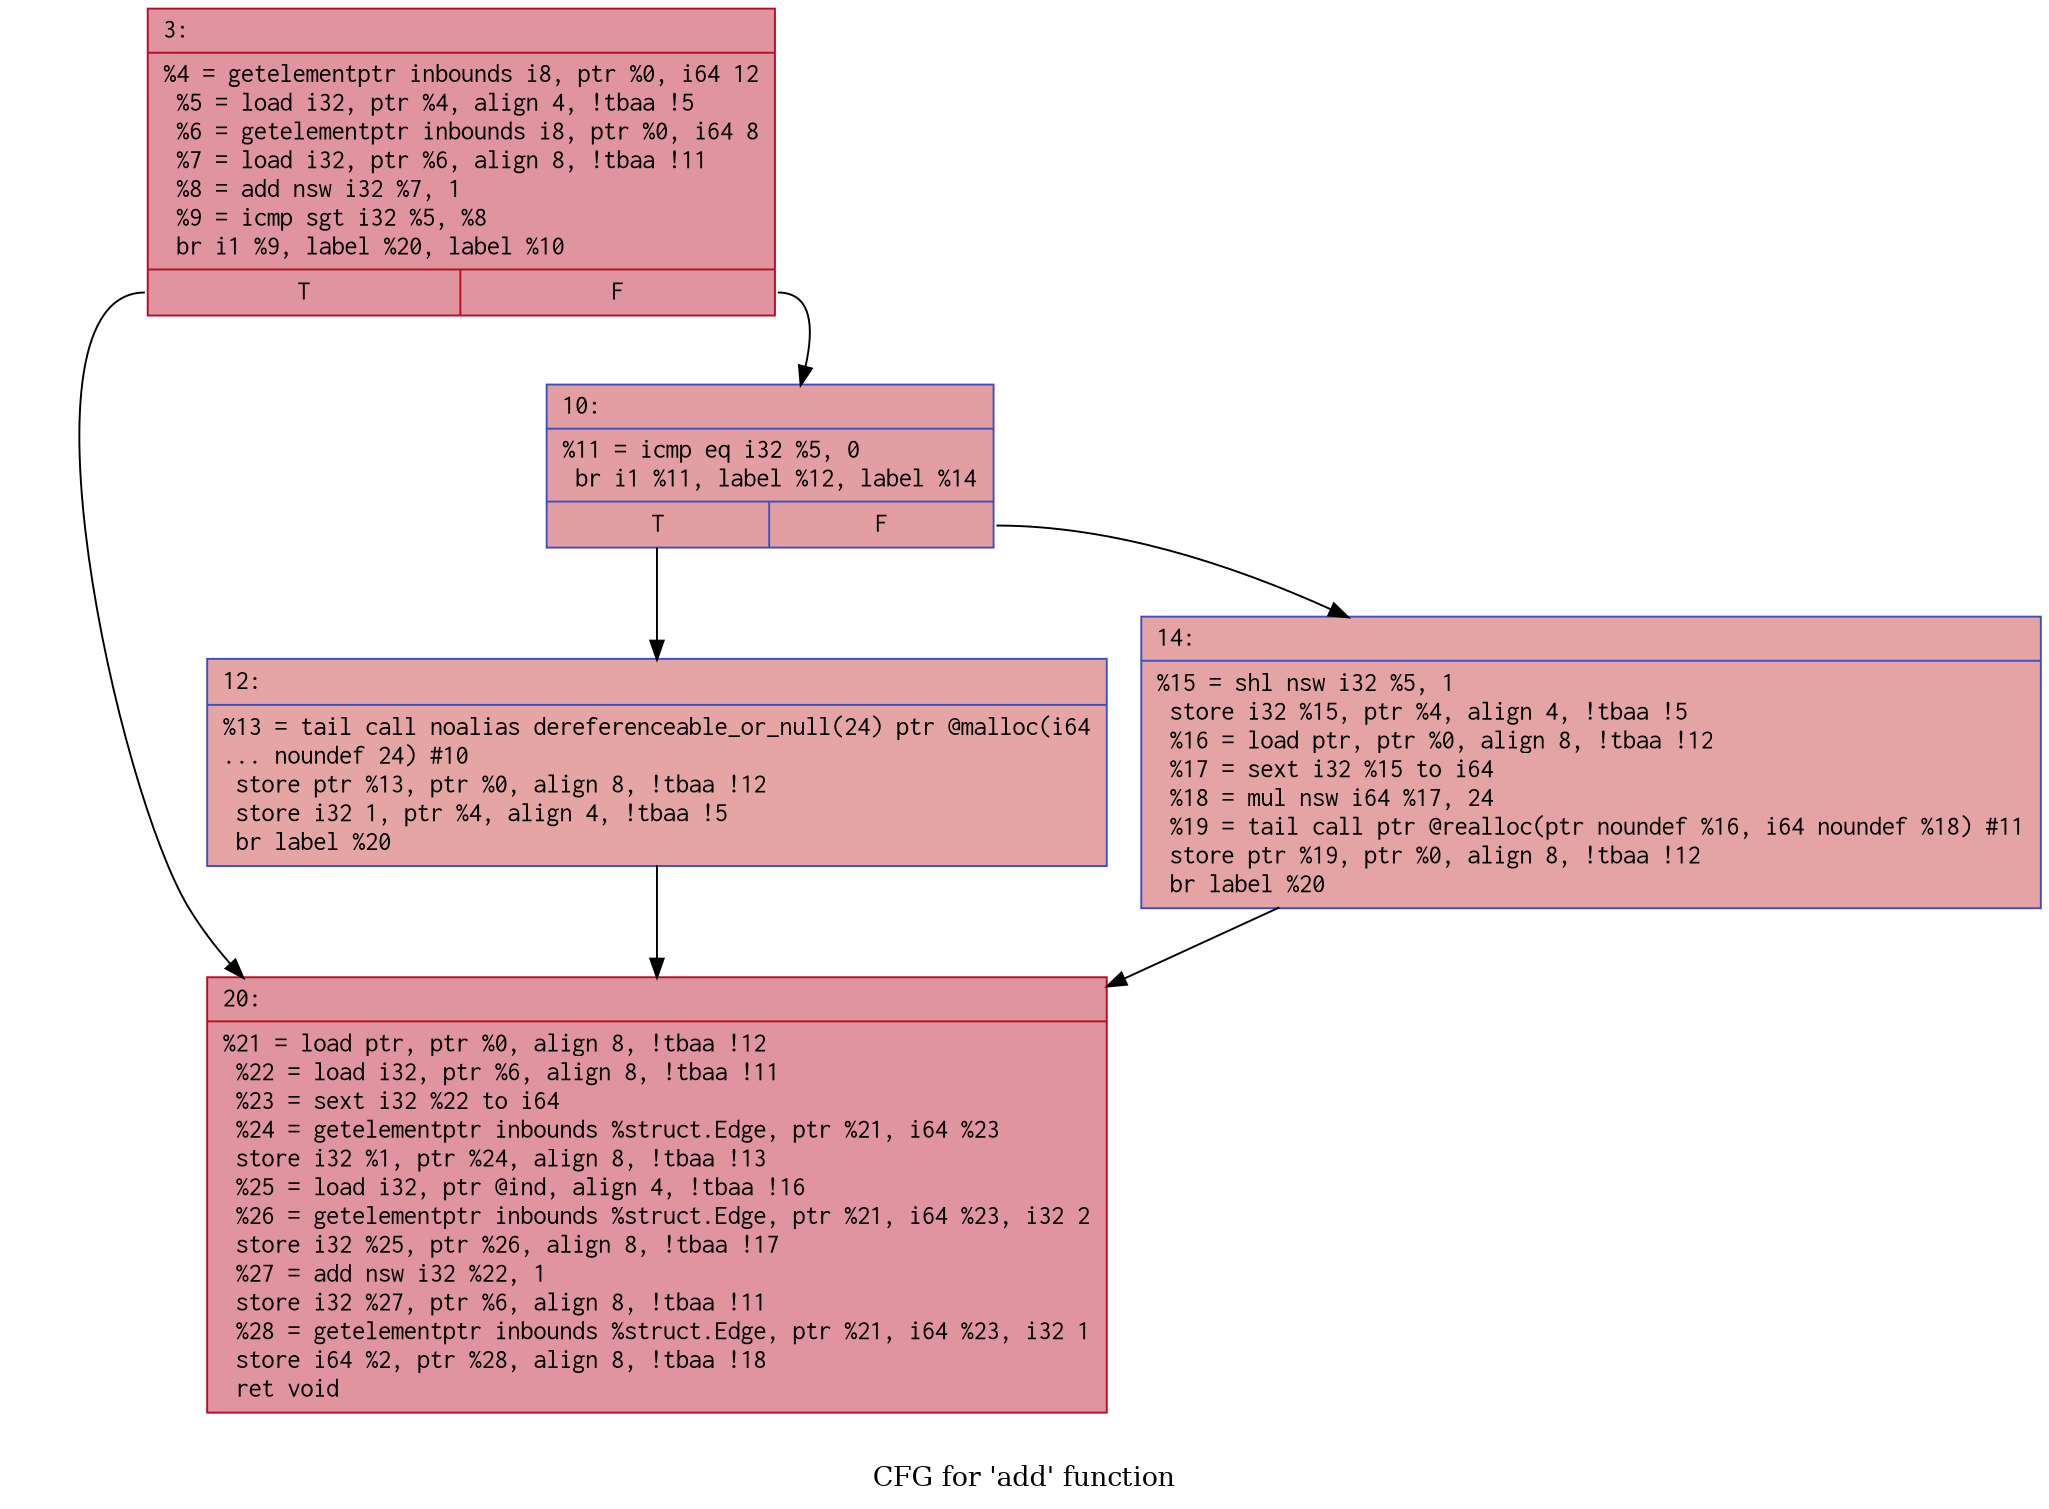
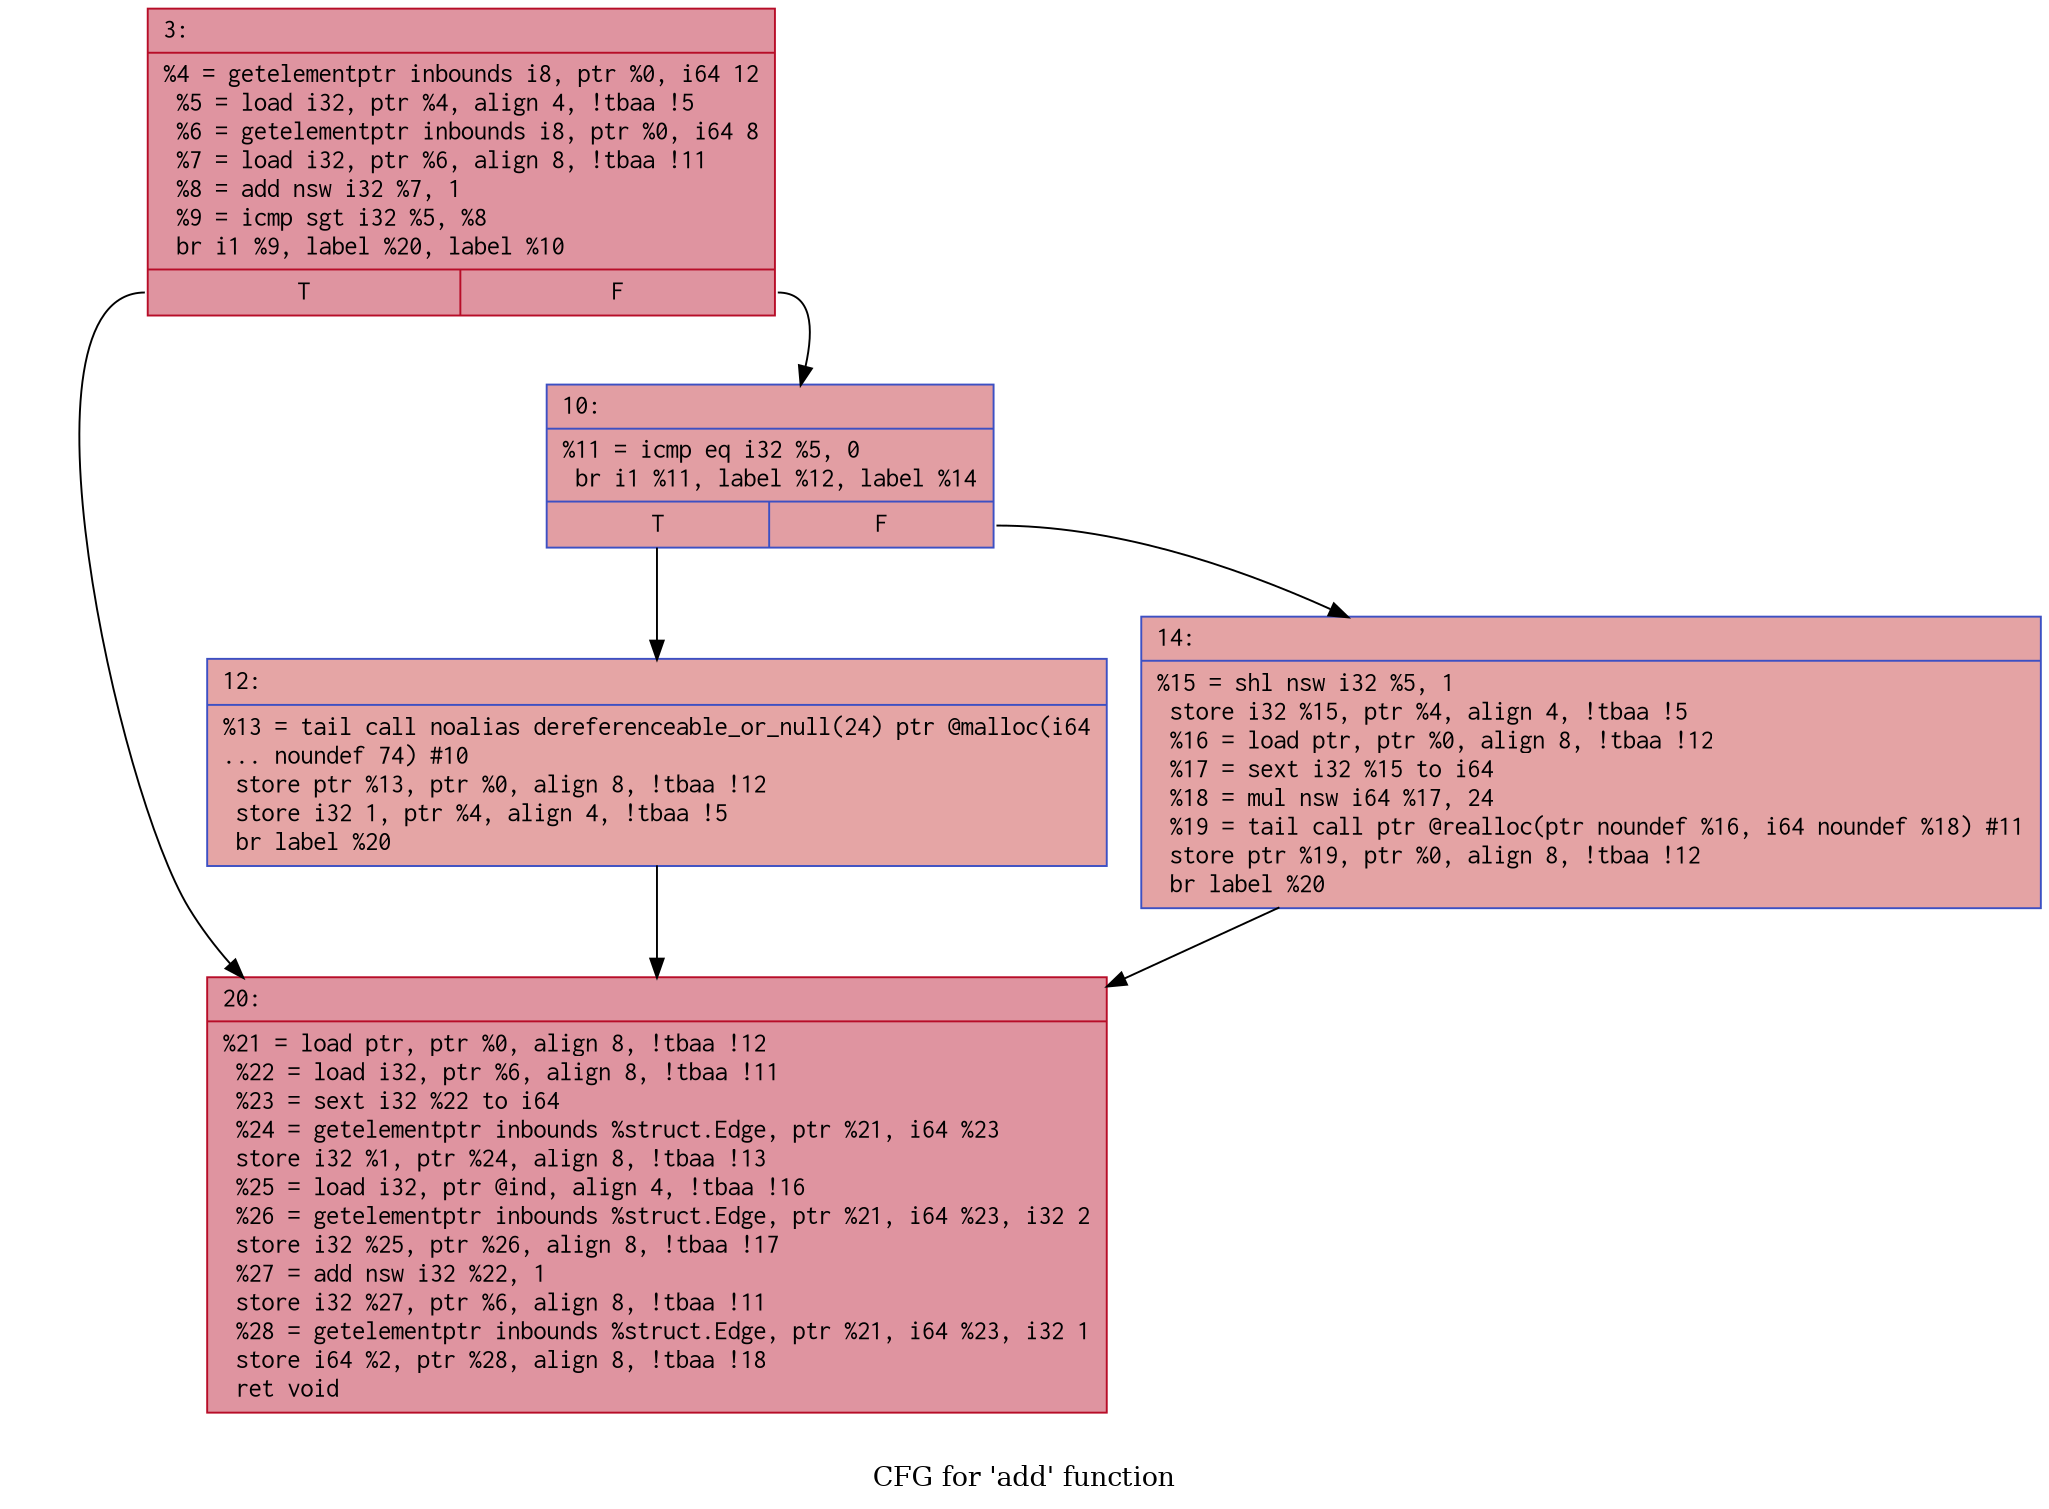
node "12:": text "... noundef 24) #10" -> "... noundef 74) #10"
